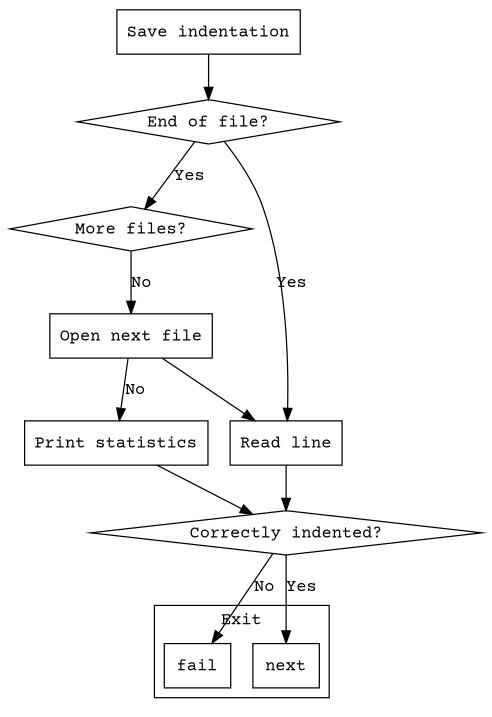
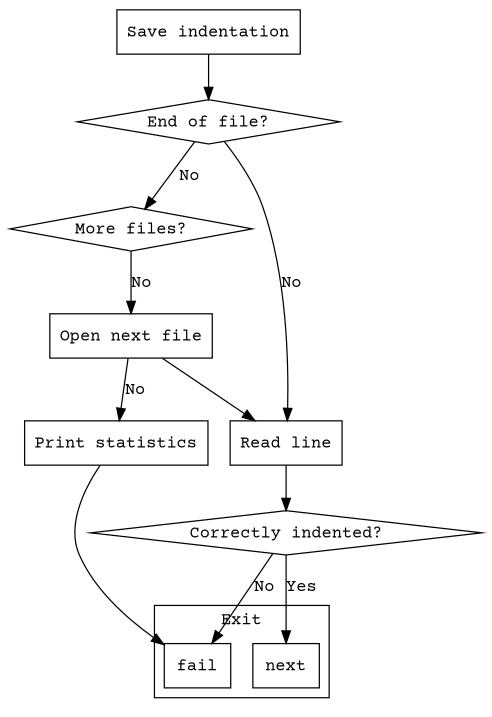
edge "End of file?" -> "More files?": label "Yes" -> "No"
edge "End of file?" -> "Read line": label "Yes" -> "No"
edge "Print statistics" -> "Correctly indented?": now "Print statistics" -> "fail"
